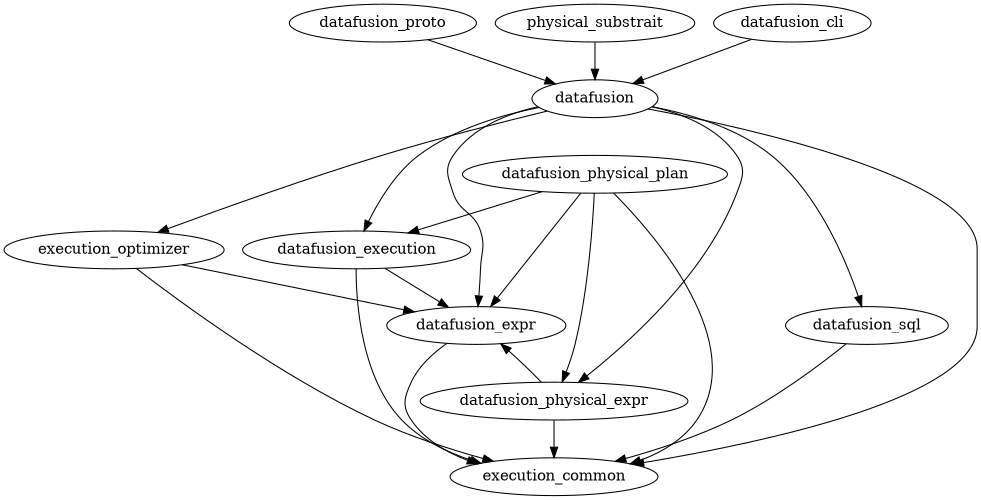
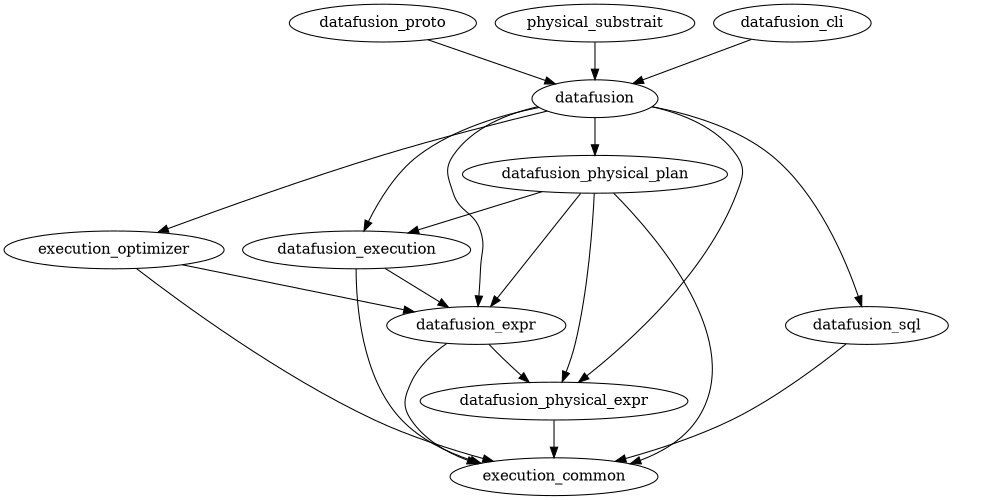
edge "datafusion" -> "execution_common": now "datafusion" -> "datafusion_physical_plan"
edge "datafusion_physical_expr" -> "datafusion_expr": reversed
